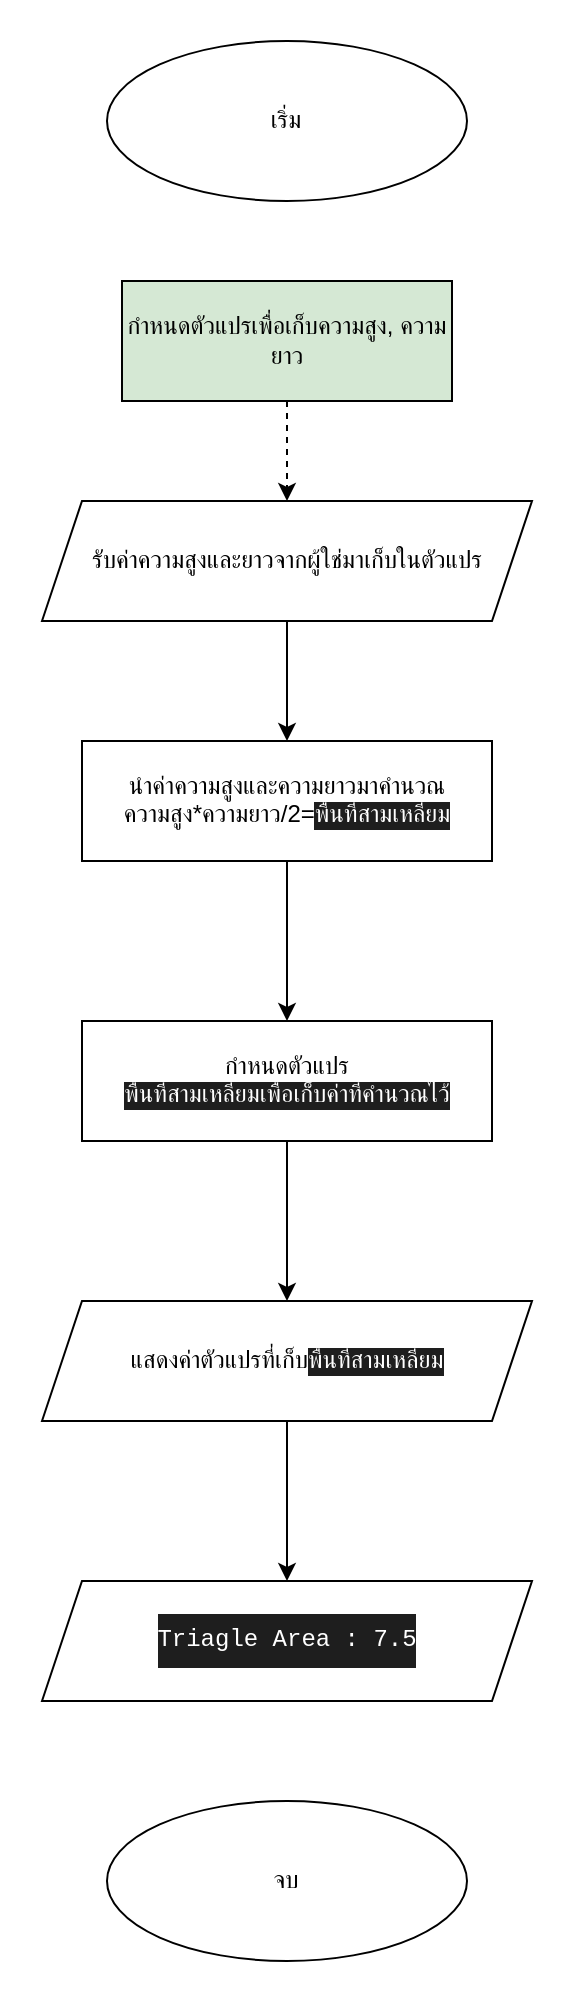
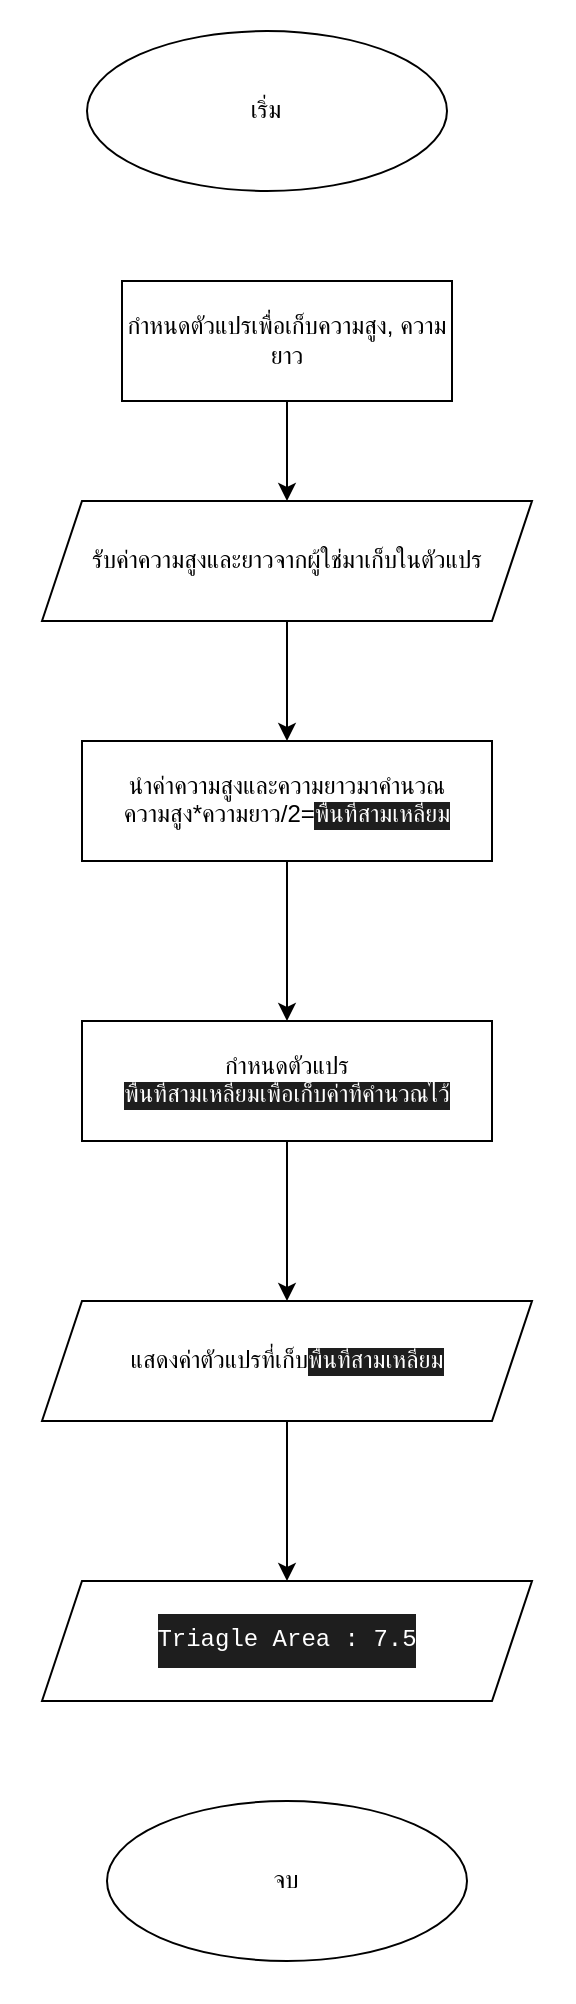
node "เริ่ม": moved (287, 121) -> (267, 111)
node "กำหนดตัวแปรเพื่อเก็บความสูง, ความยาว": fillcolor #d5e8d4 -> #ffffff
edge "กำหนดตัวแปรเพื่อเก็บความสูง, ความยาว" -> "รับค่าความสูงและยาวจากผู้ใช่มาเก็บในตัวแปร": style dashed -> solid
